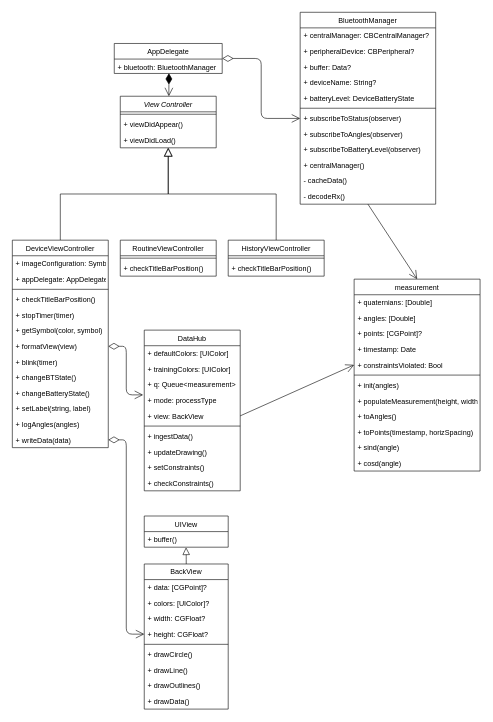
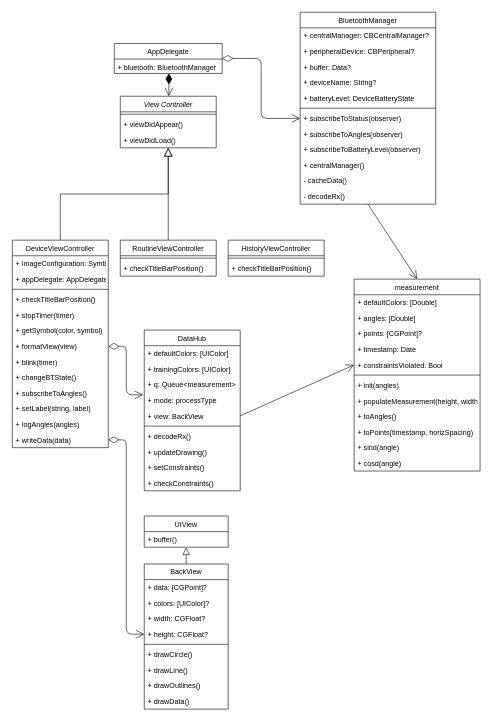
edge "HistoryViewController" -> "+ viewDidLoad()": removed
edge "RoutineViewController" -> "View Controller": added
node "+ quaternians: [Double]": label "+ quaternians: [Double]" -> "+ defaultColors: [Double]"
node "+ changeBatteryState()": label "+ changeBatteryState()" -> "+ subscribeToAngles()"
node "+ ingestData()": label "+ ingestData()" -> "+ decodeRx()"
